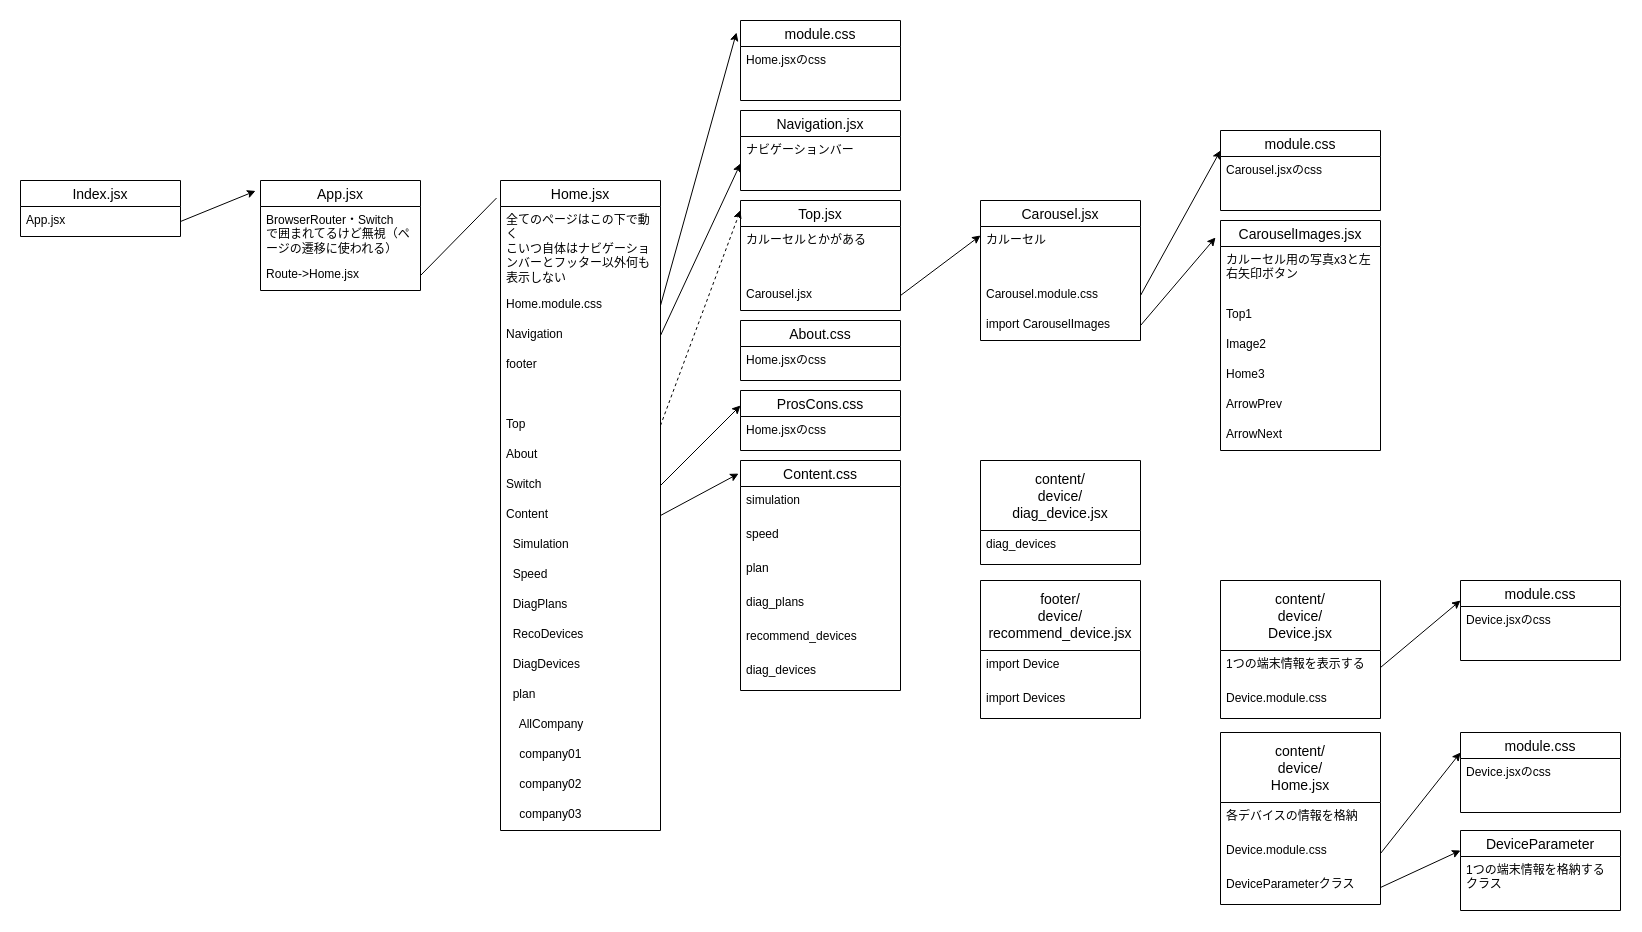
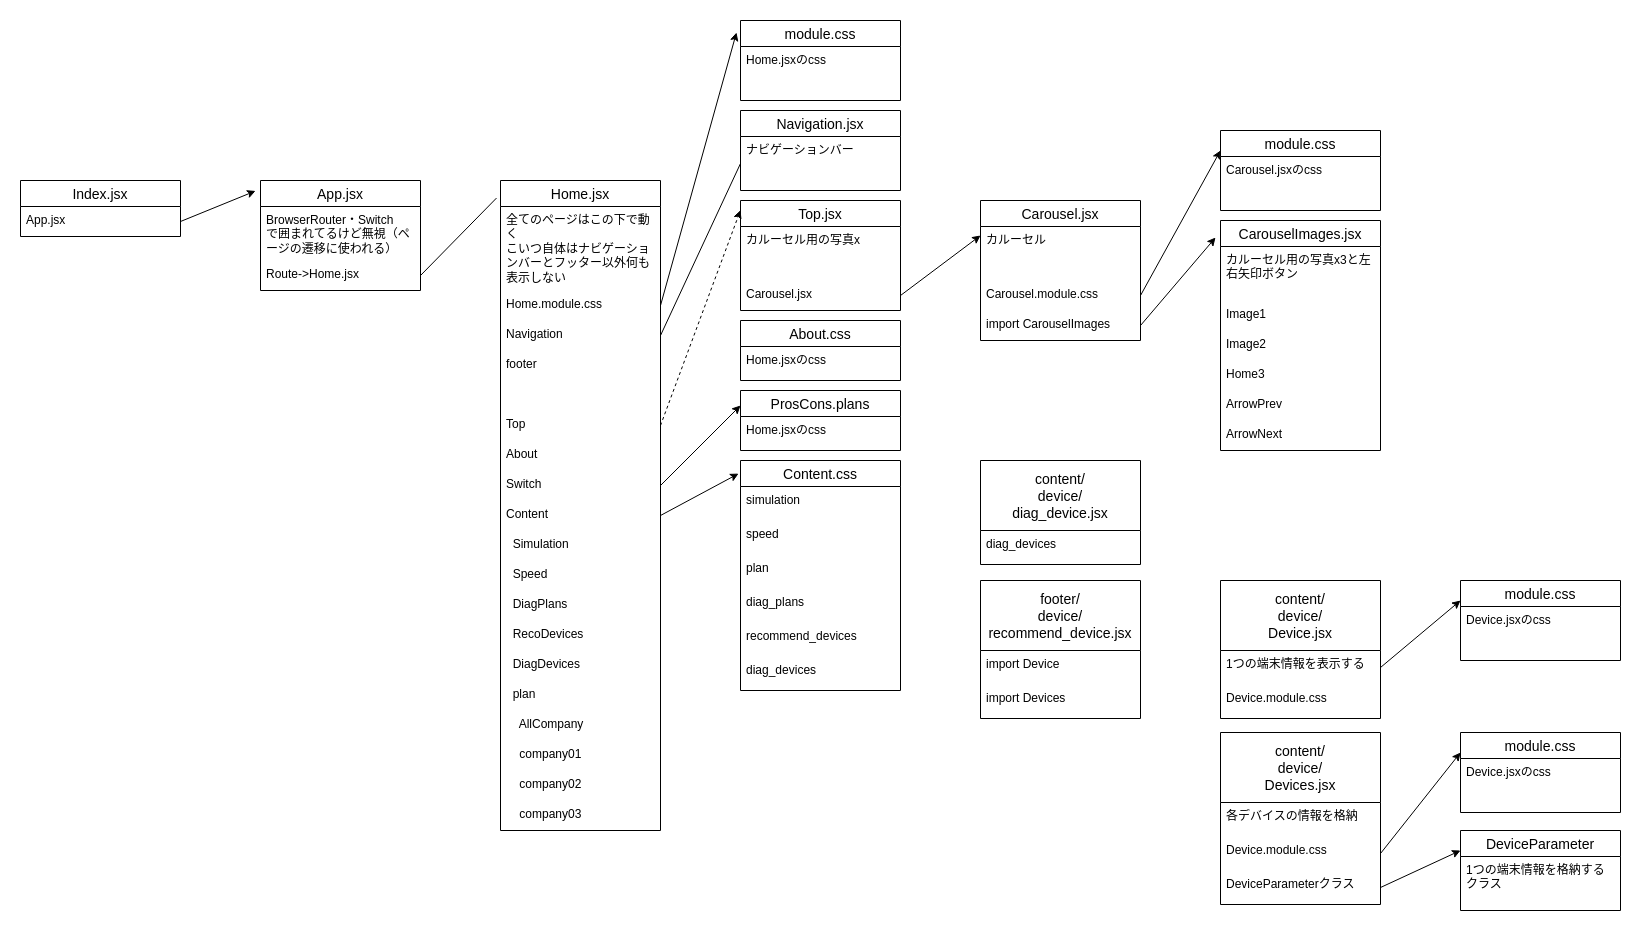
edge "Navigation" -> "ナビゲーションバー": arrowhead classic -> none
node "カルーセルとかがある": label "カルーセルとかがある" -> "カルーセル用の写真x"
node "Top1": label "Top1" -> "Image1"
node "ProsCons.css": label "ProsCons.css" -> "ProsCons.plans"
node "content/ device/ Home.jsx": label "content/ device/ Home.jsx" -> "content/ device/ Devices.jsx"
